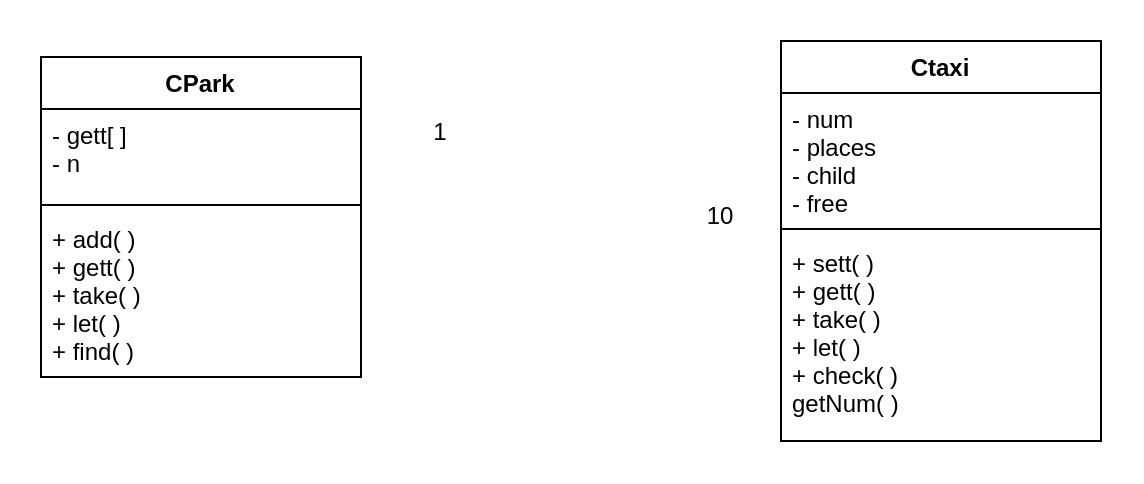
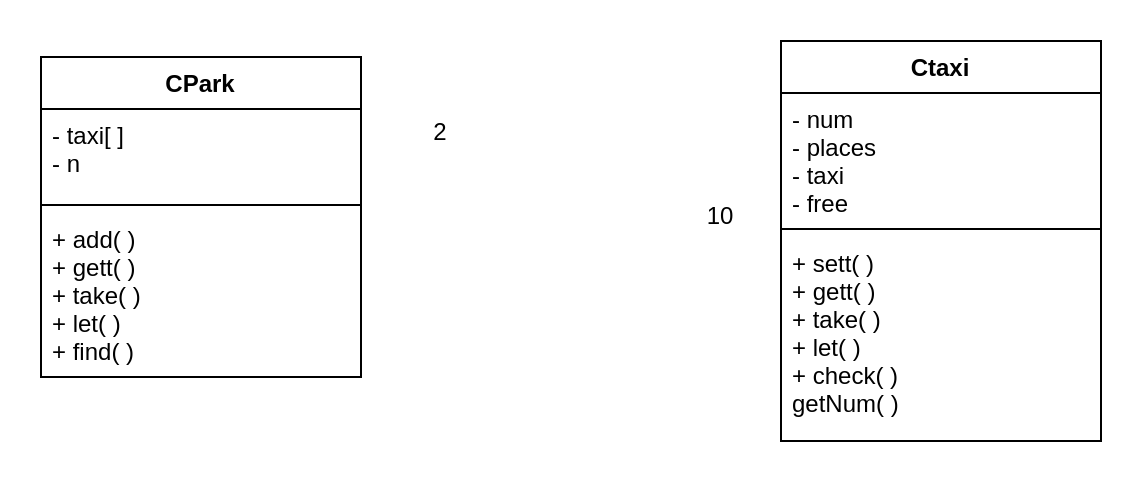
node "- num - places - child - free": label "- num - places - child - free" -> "- num - places - taxi - free"
node "1": label "1" -> "2"
node "- gett[ ] - n": label "- gett[ ] - n" -> "- taxi[ ] - n"
